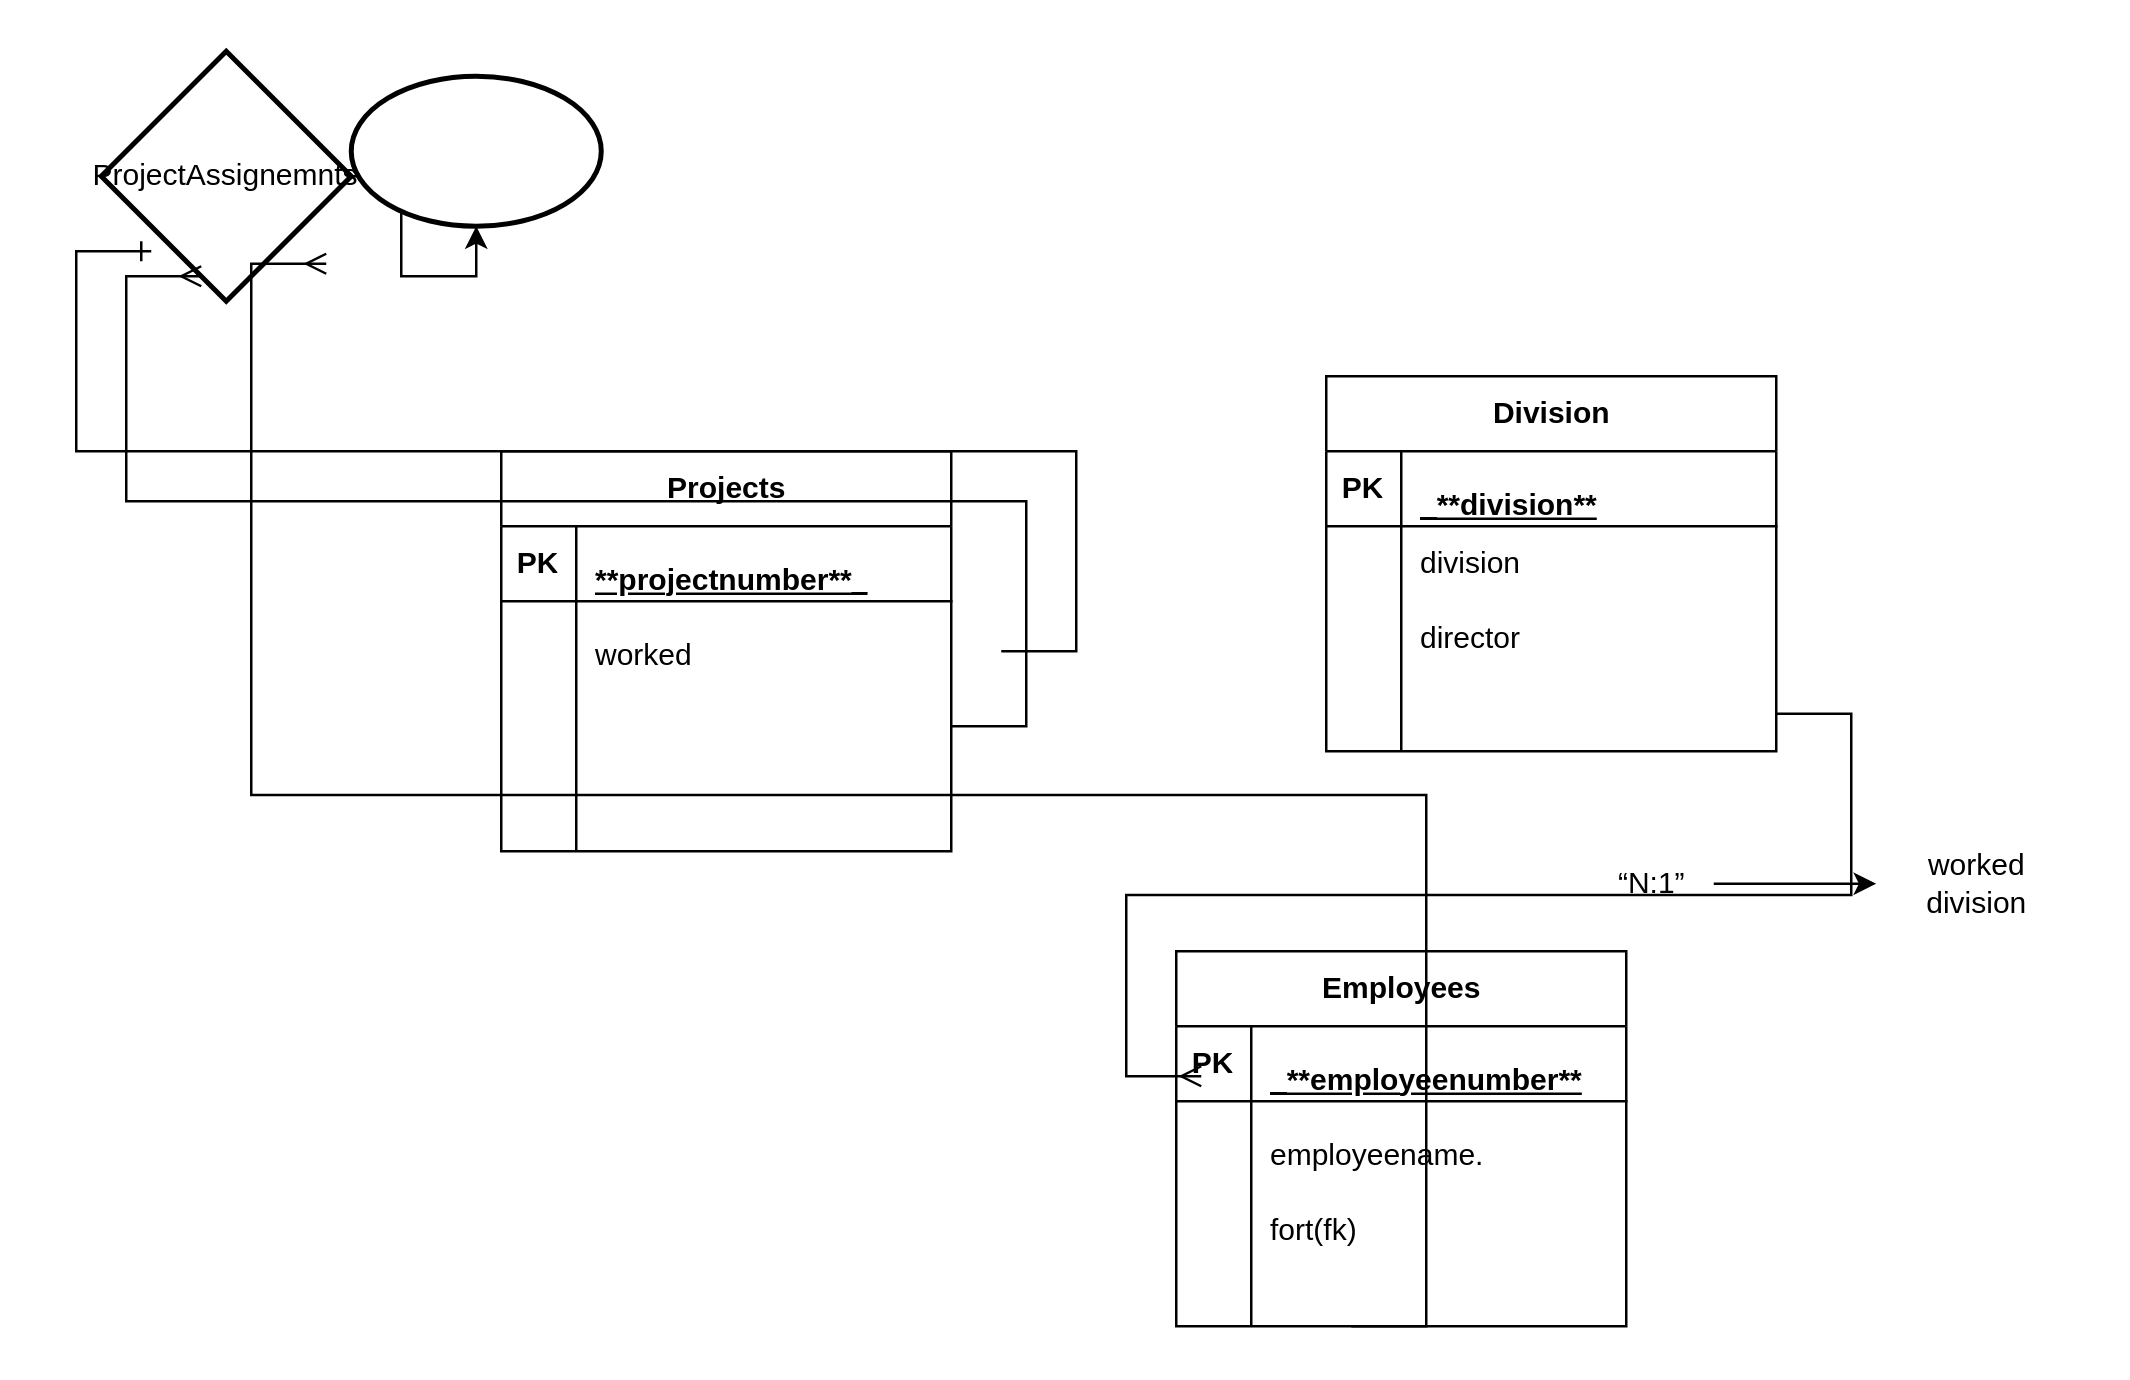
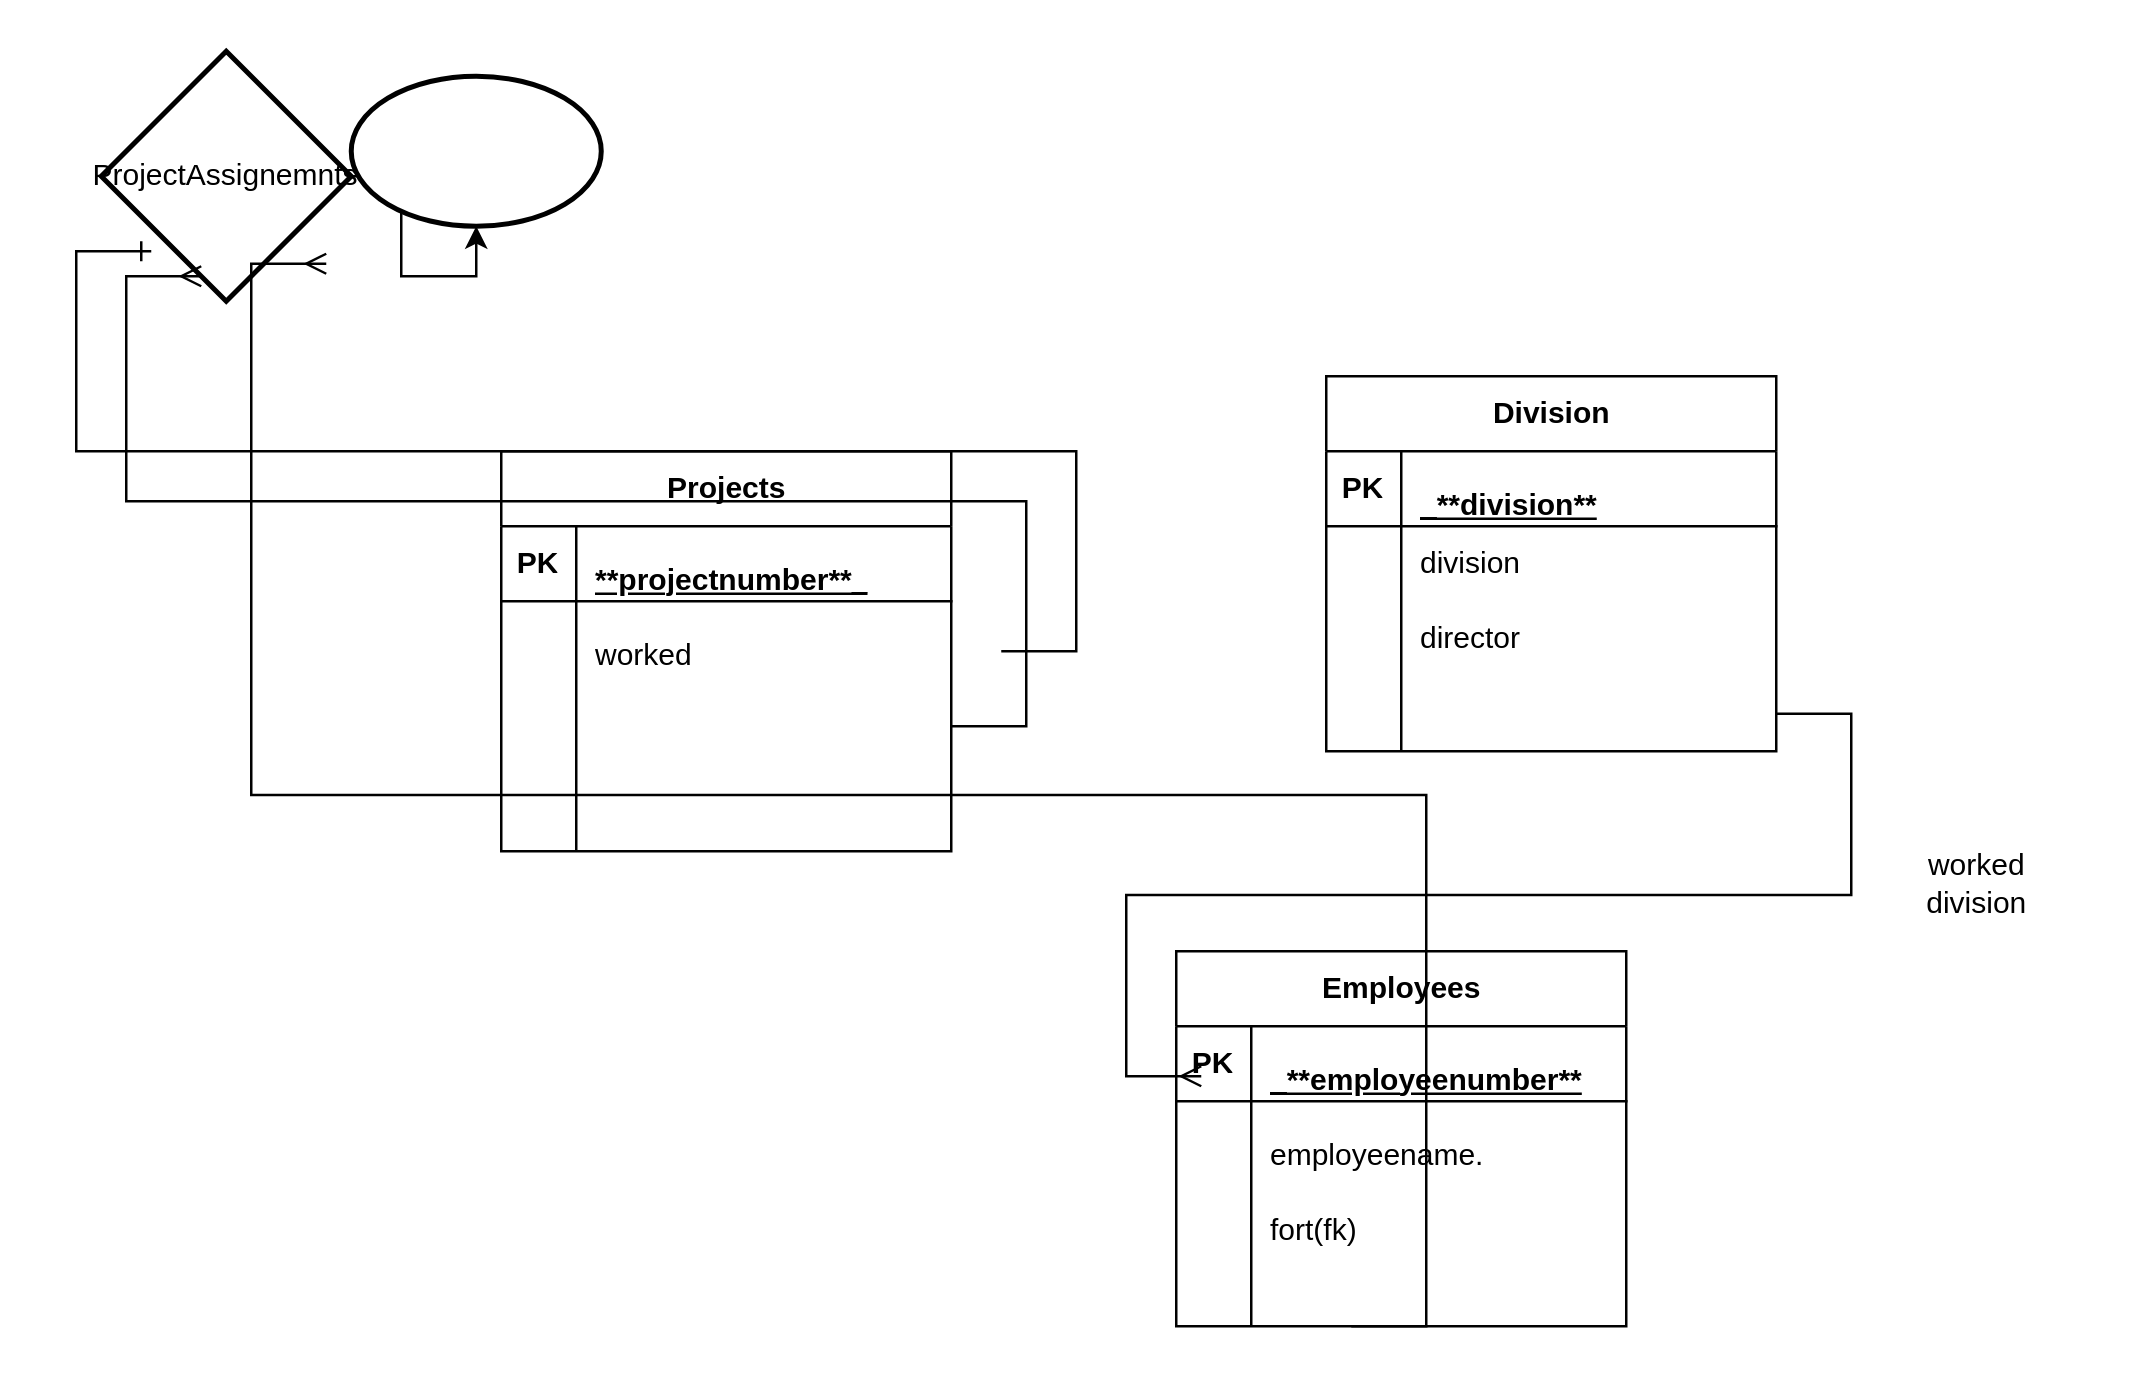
node "“N:1”": removed
edge "“N:1”" -> "worked division": removed
